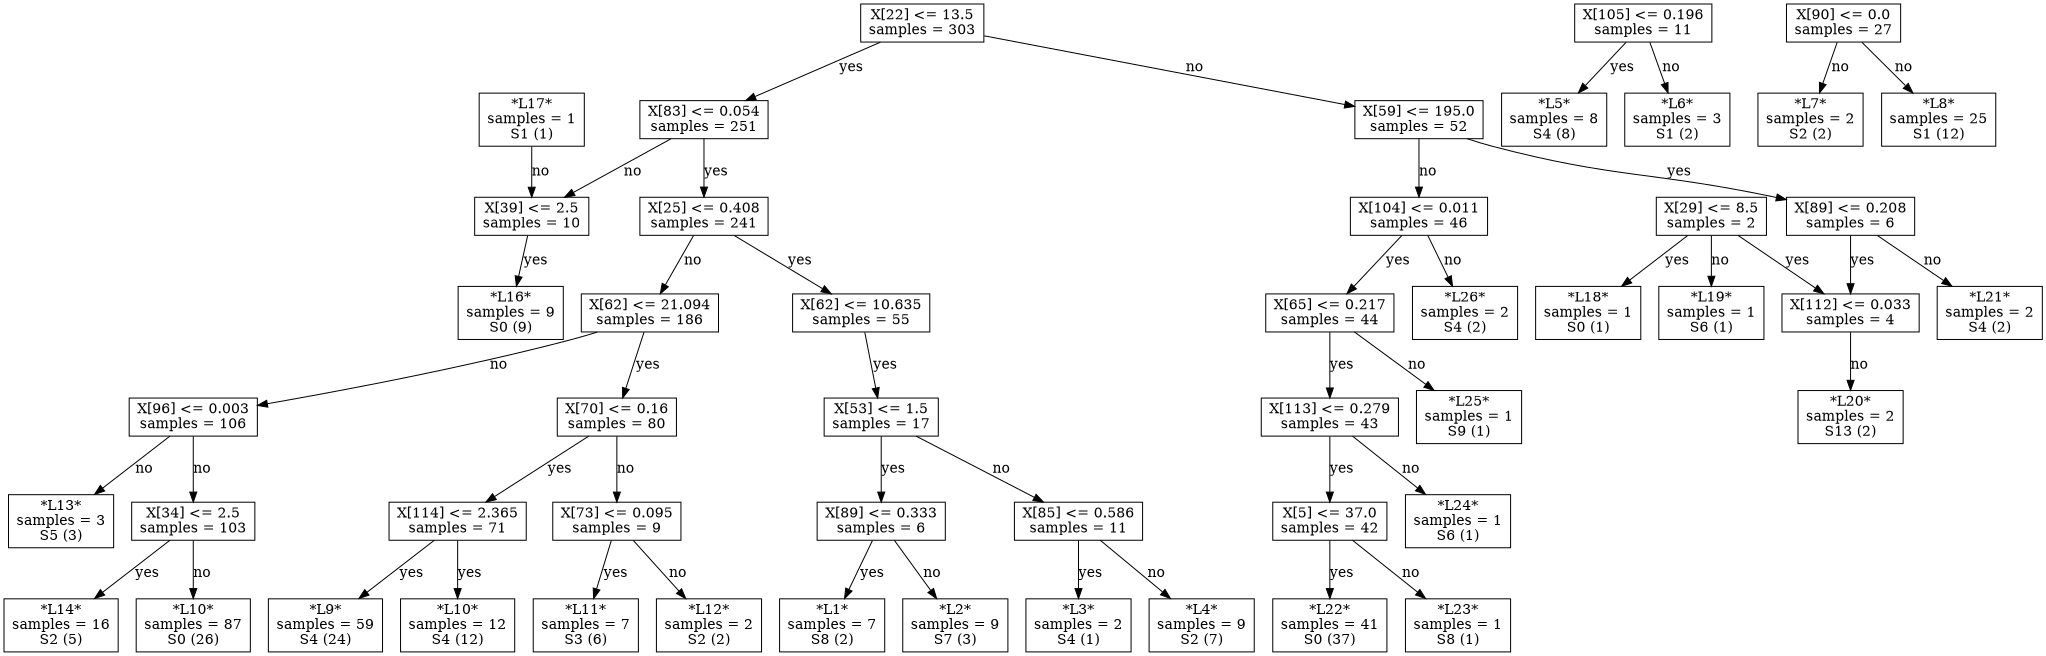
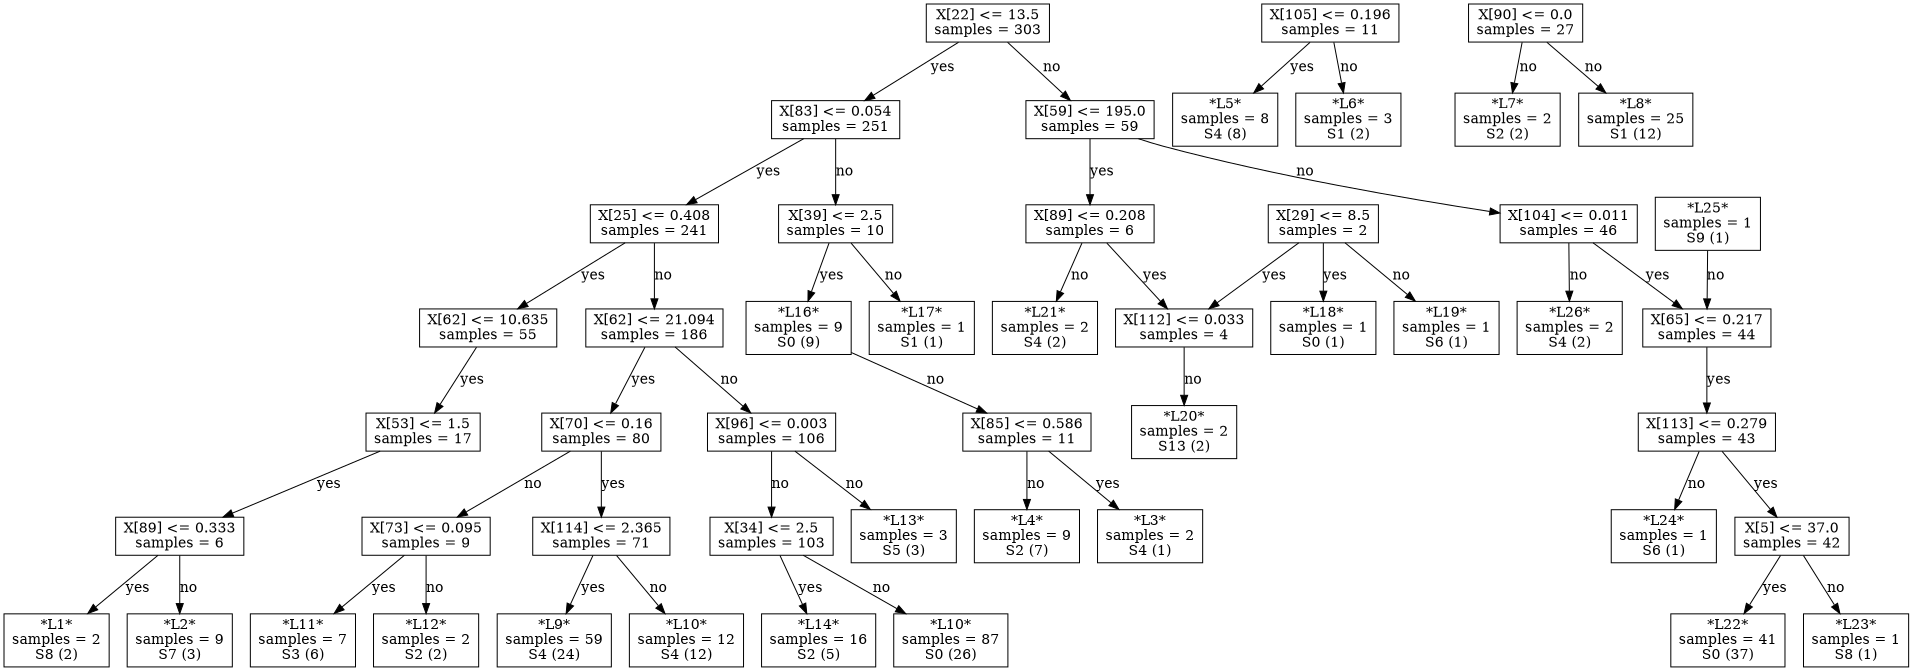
node "X[59] <= 195.0 samples = 52": label "X[59] <= 195.0 samples = 52" -> "X[59] <= 195.0 samples = 59"
edge "*L17* samples = 1 S1 (1)" -> "X[39] <= 2.5 samples = 10": reversed
edge "X[65] <= 0.217 samples = 44" -> "*L25* samples = 1 S9 (1)": reversed
edge "X[53] <= 1.5 samples = 17" -> "X[85] <= 0.586 samples = 11": now "*L16* samples = 9 S0 (9)" -> "X[85] <= 0.586 samples = 11"
edge "X[114] <= 2.365 samples = 71" -> "*L10* samples = 12 S4 (12)": label "yes" -> "no"
node "*L1* samples = 7 S8 (2)": label "*L1* samples = 7 S8 (2)" -> "*L1* samples = 2 S8 (2)"
